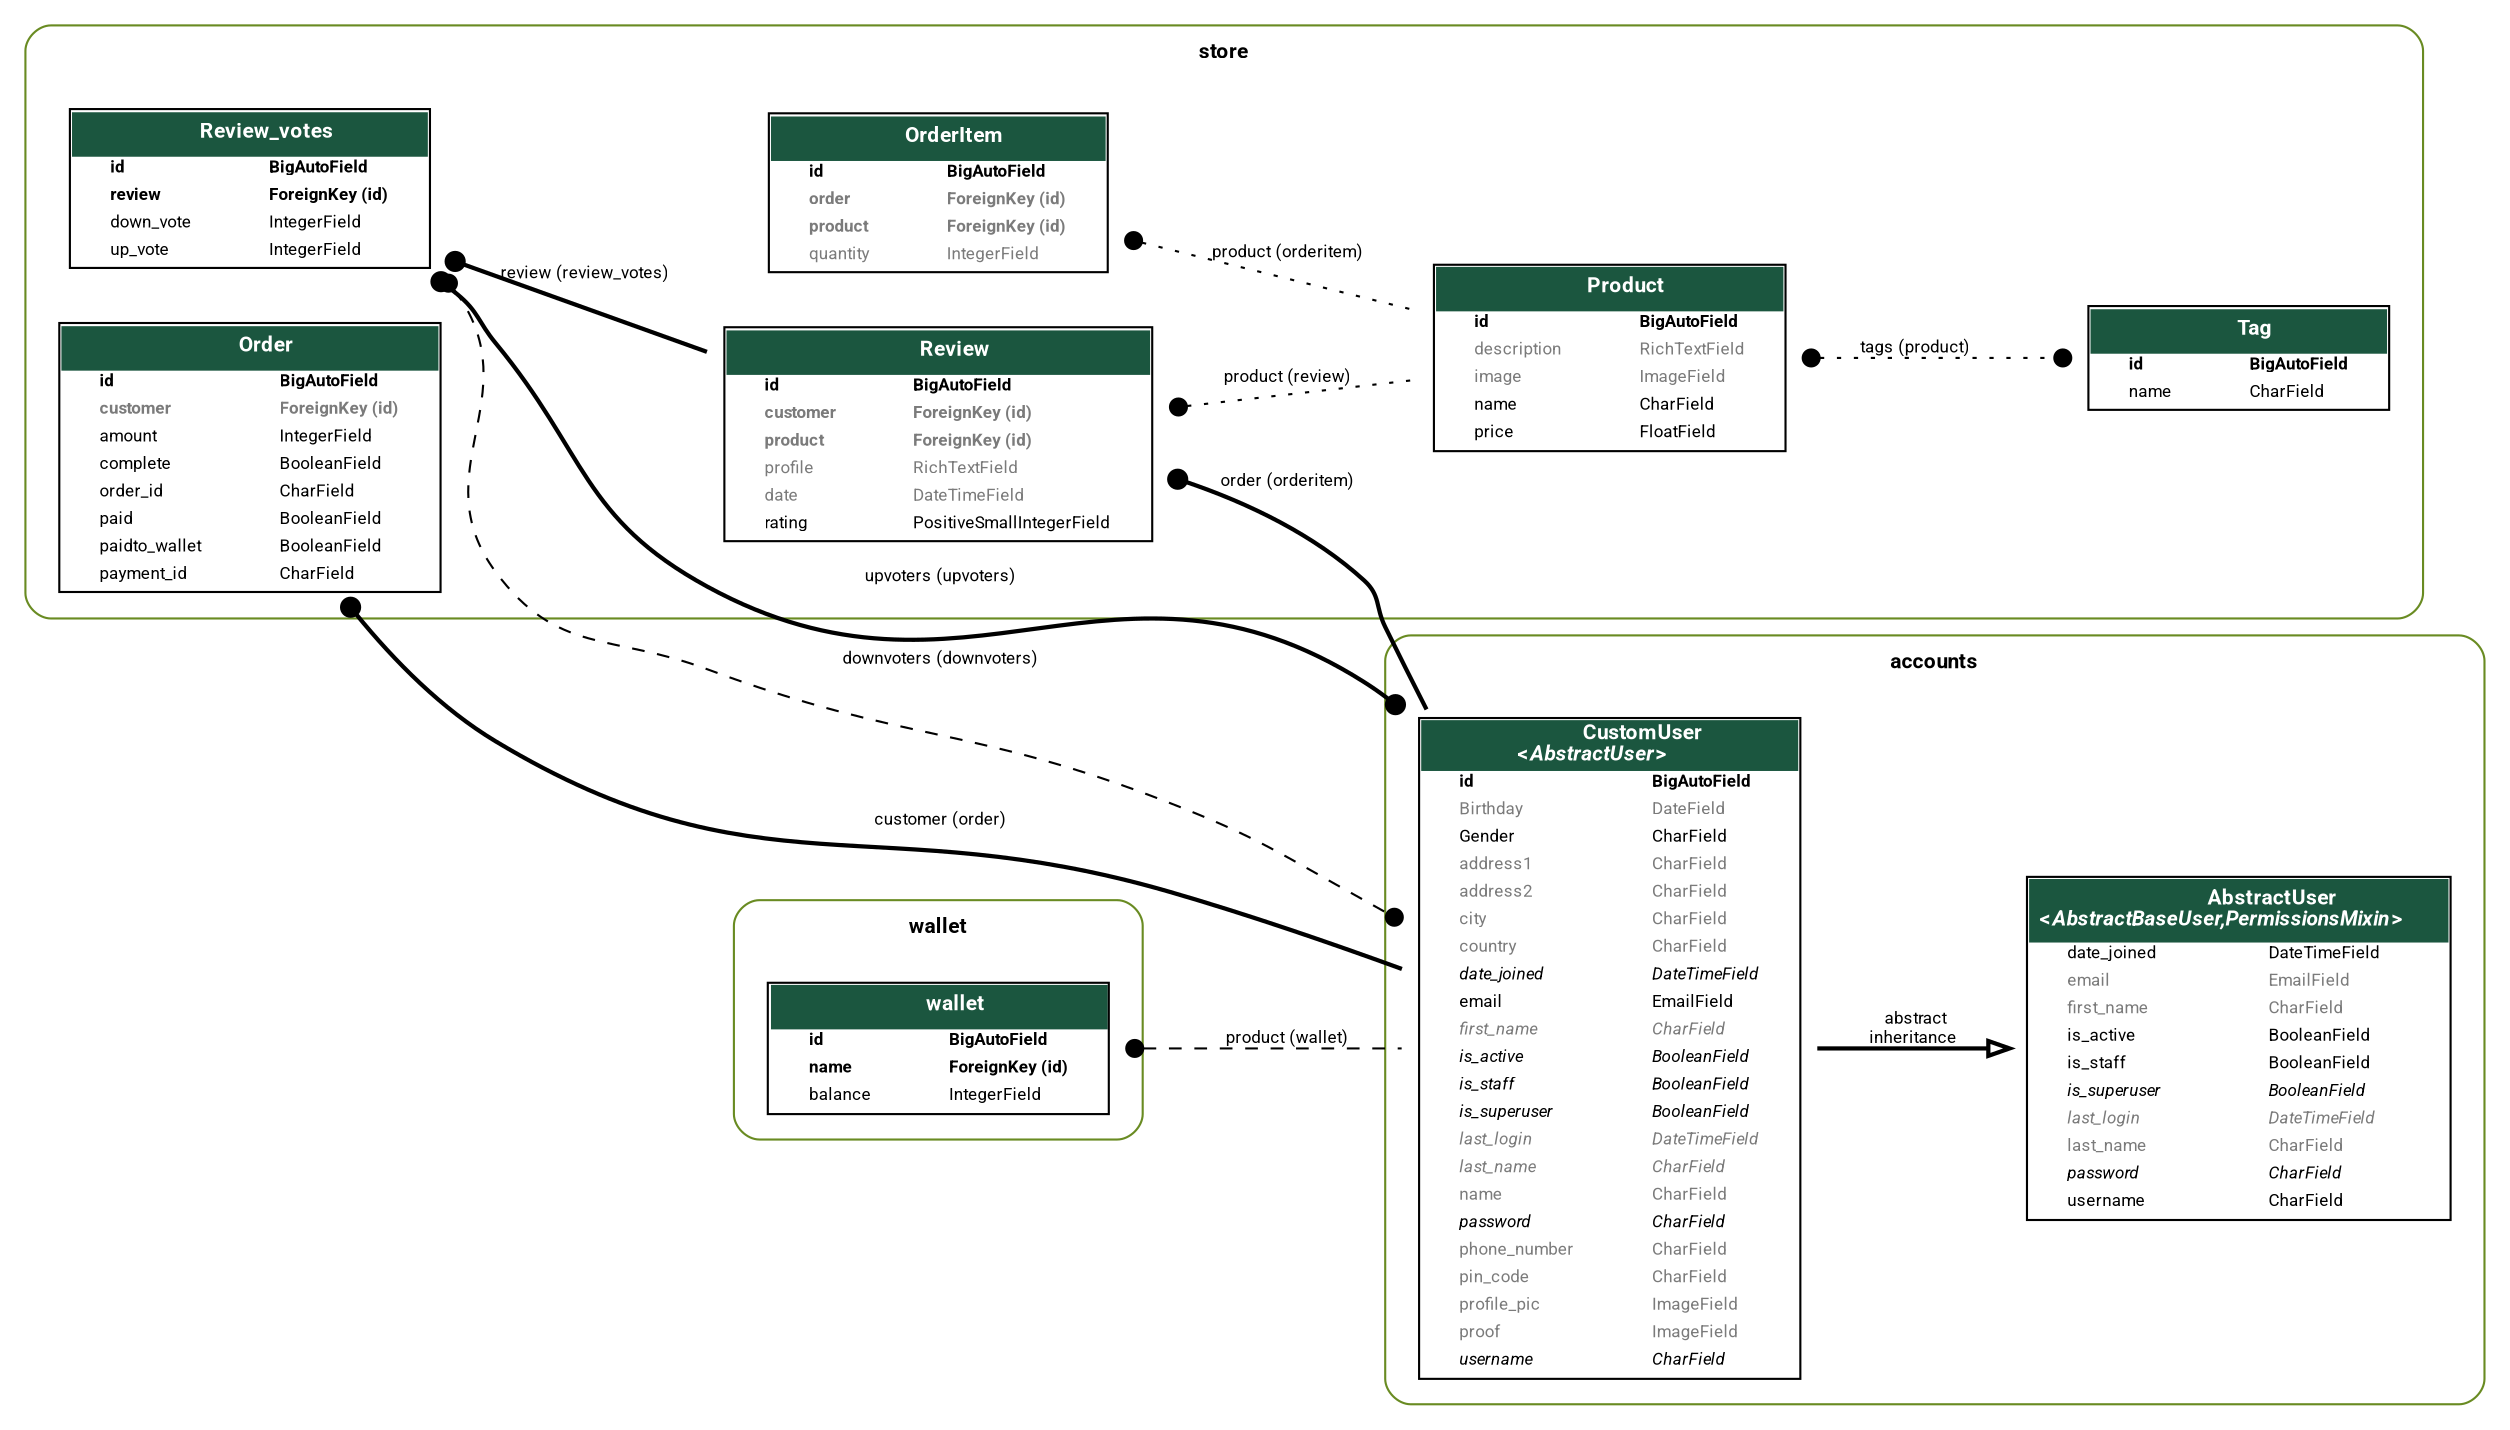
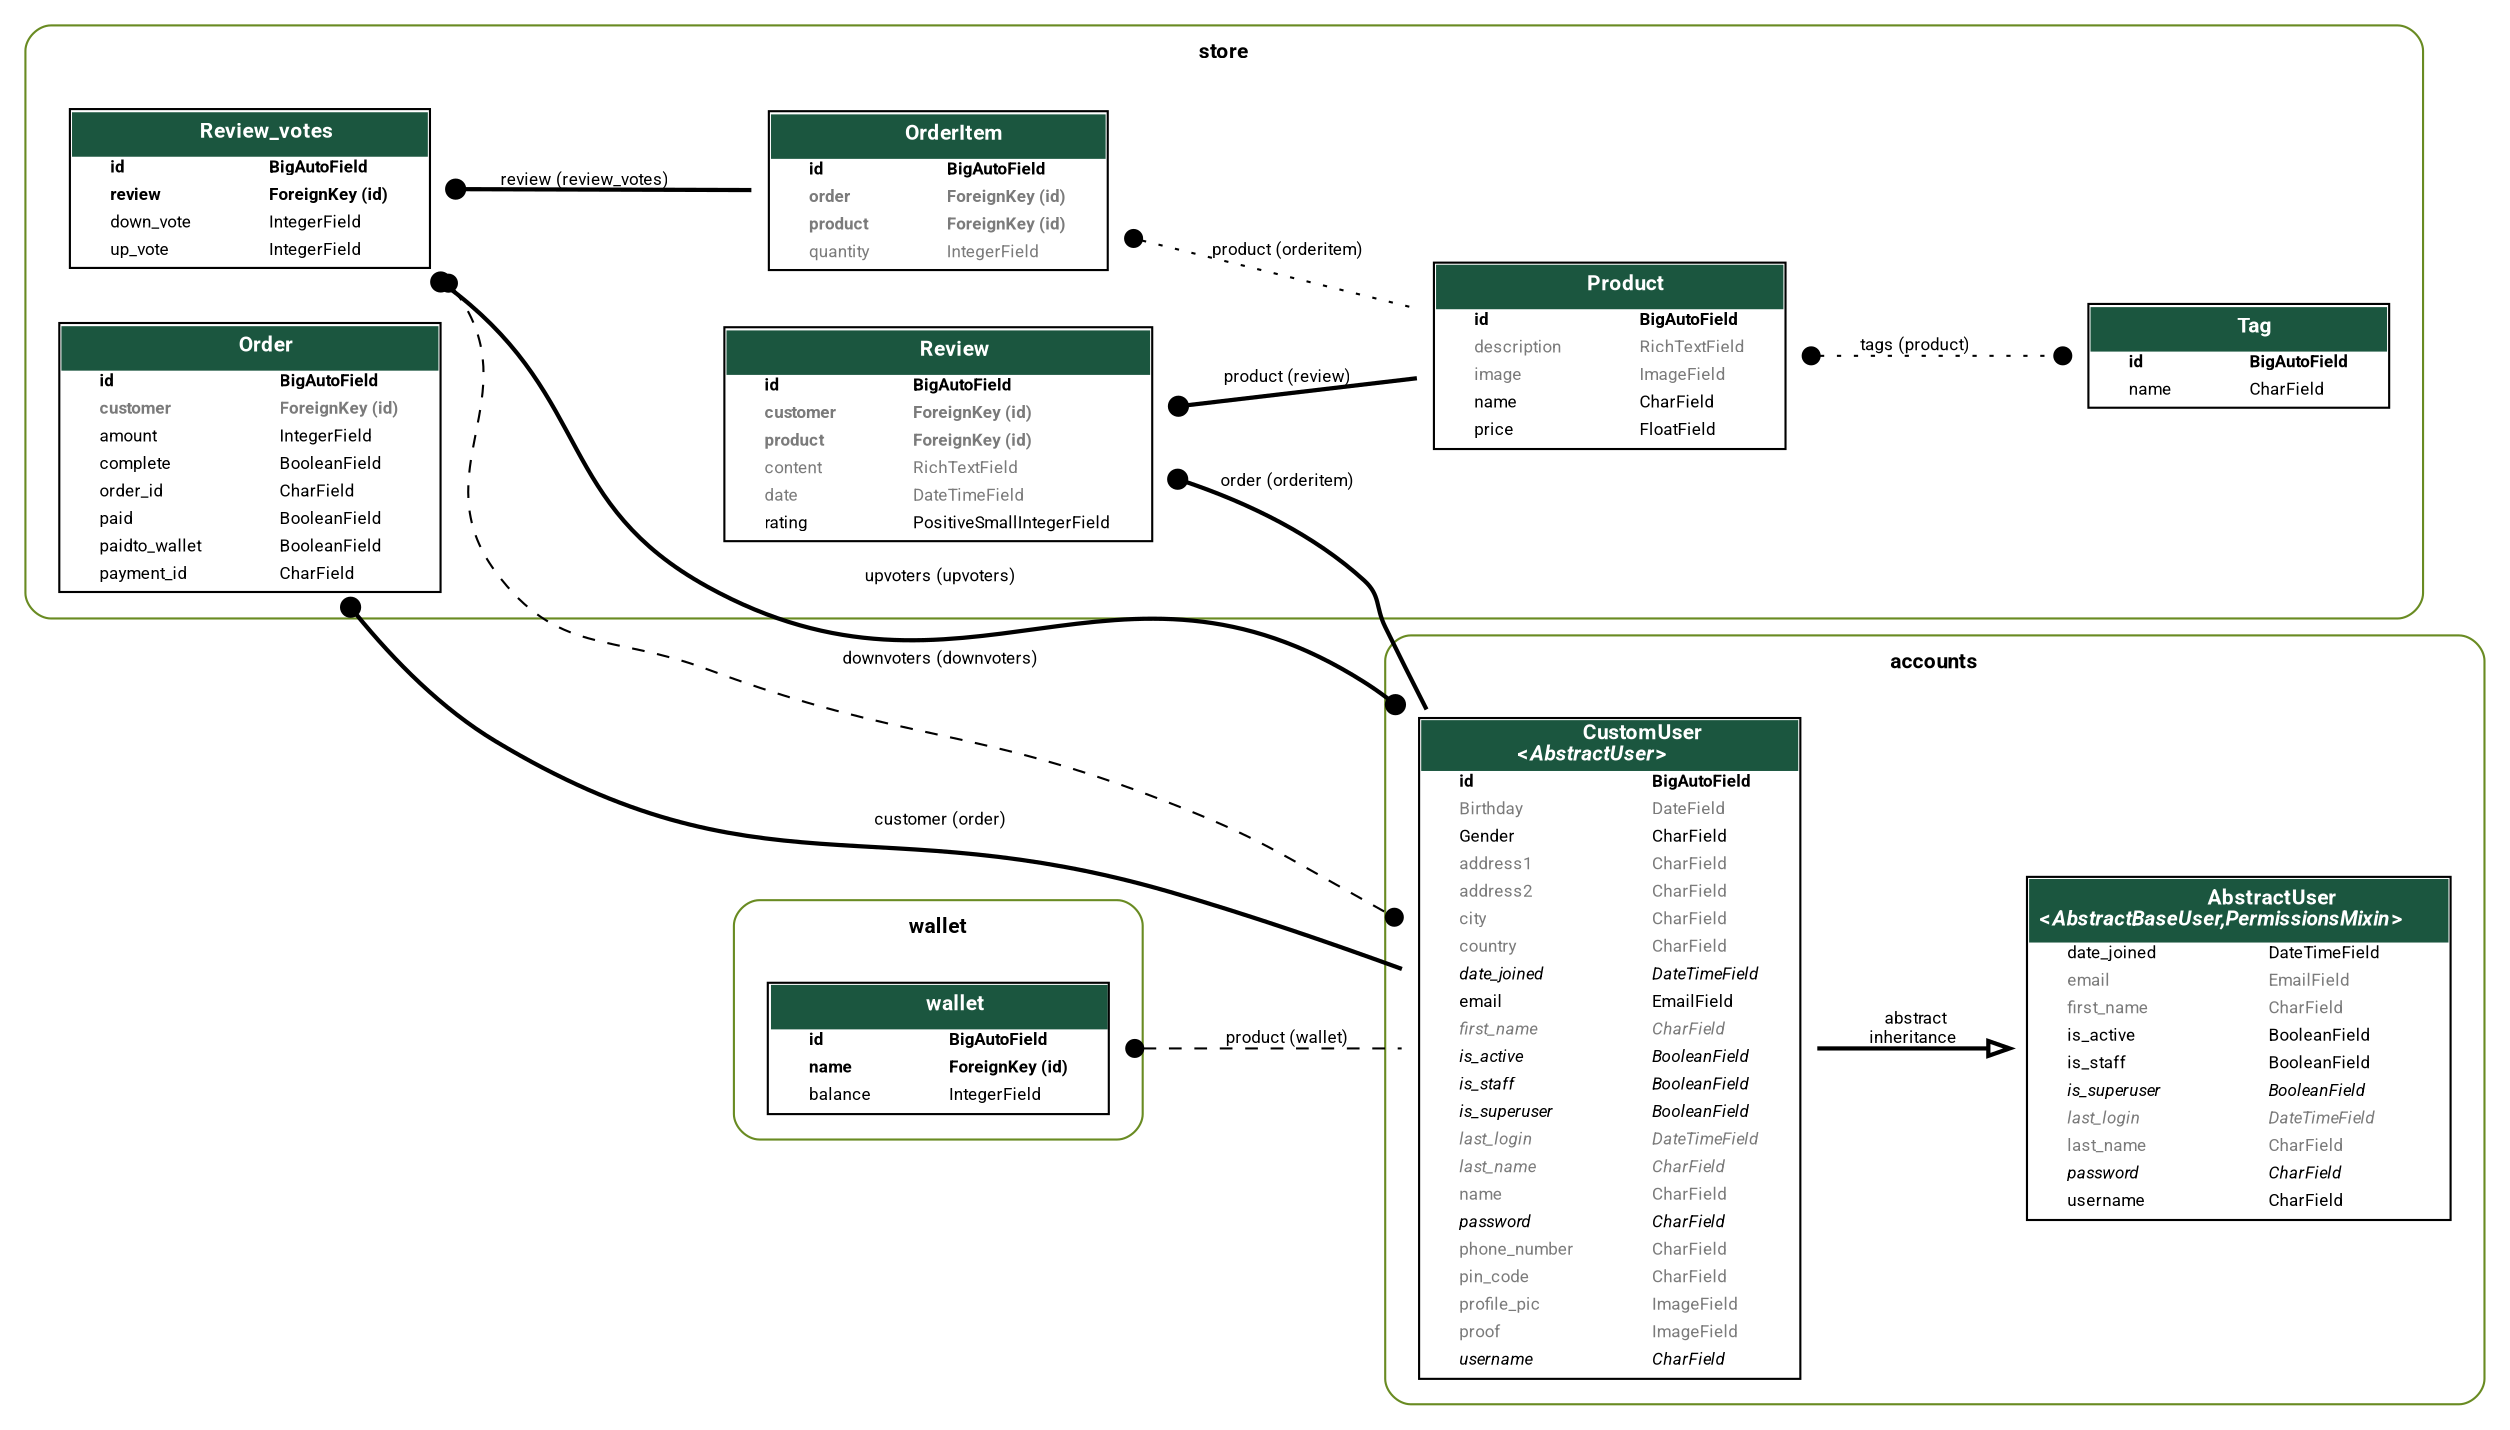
edge "Review_votes" -- "Review": now "Review_votes" -- "OrderItem"
edge "Product" -- "Review": style dotted -> bold
node "Review": text "profile" -> "content"
